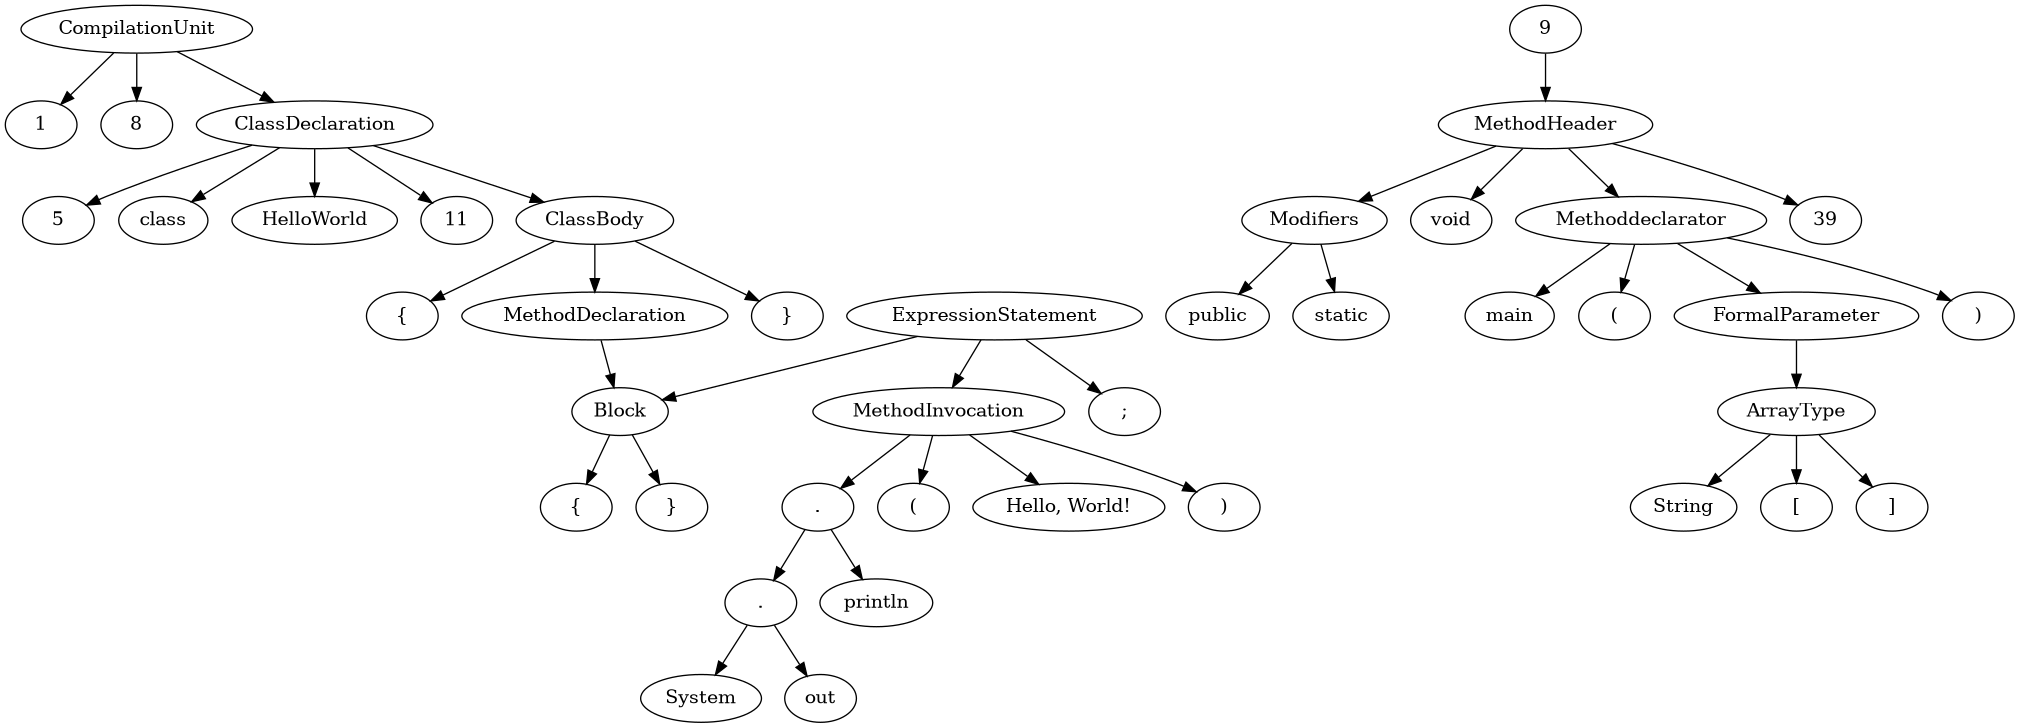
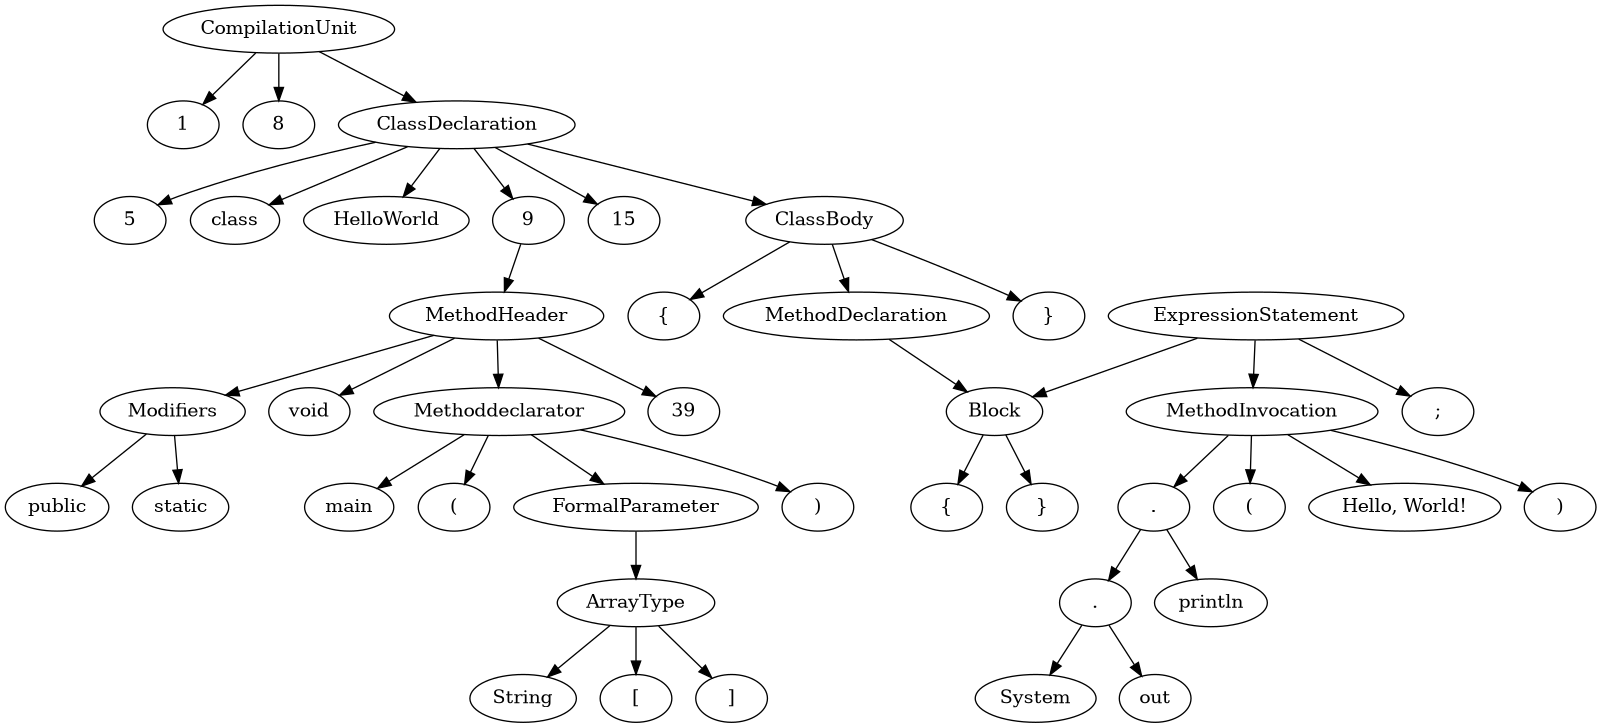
edge "ClassDeclaration" -> "9": added
node "11": label "11" -> "15"
